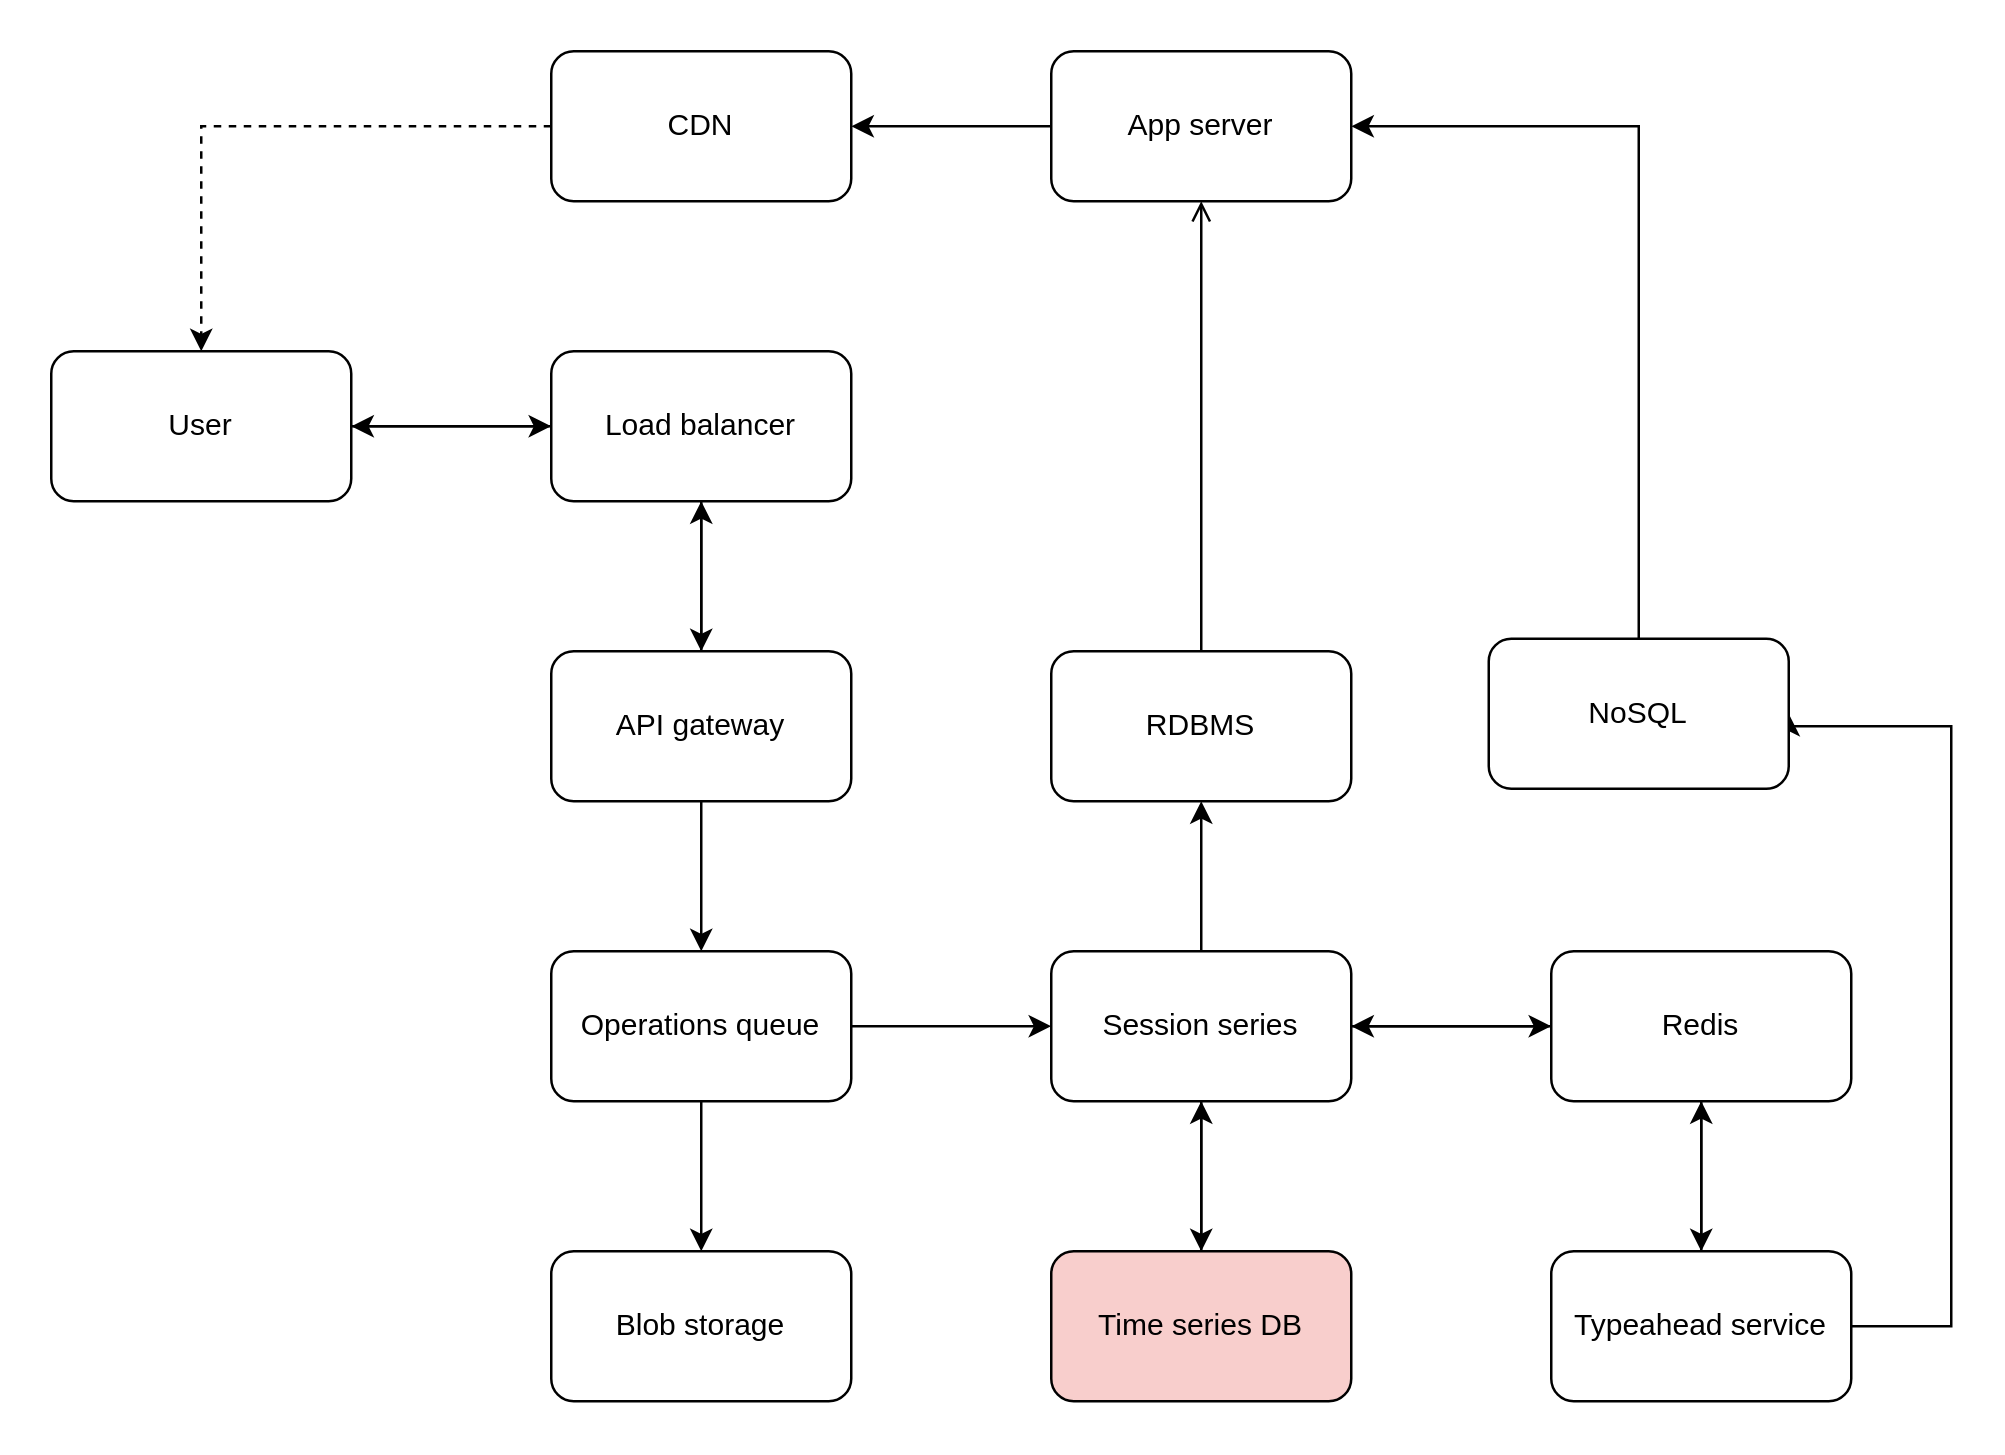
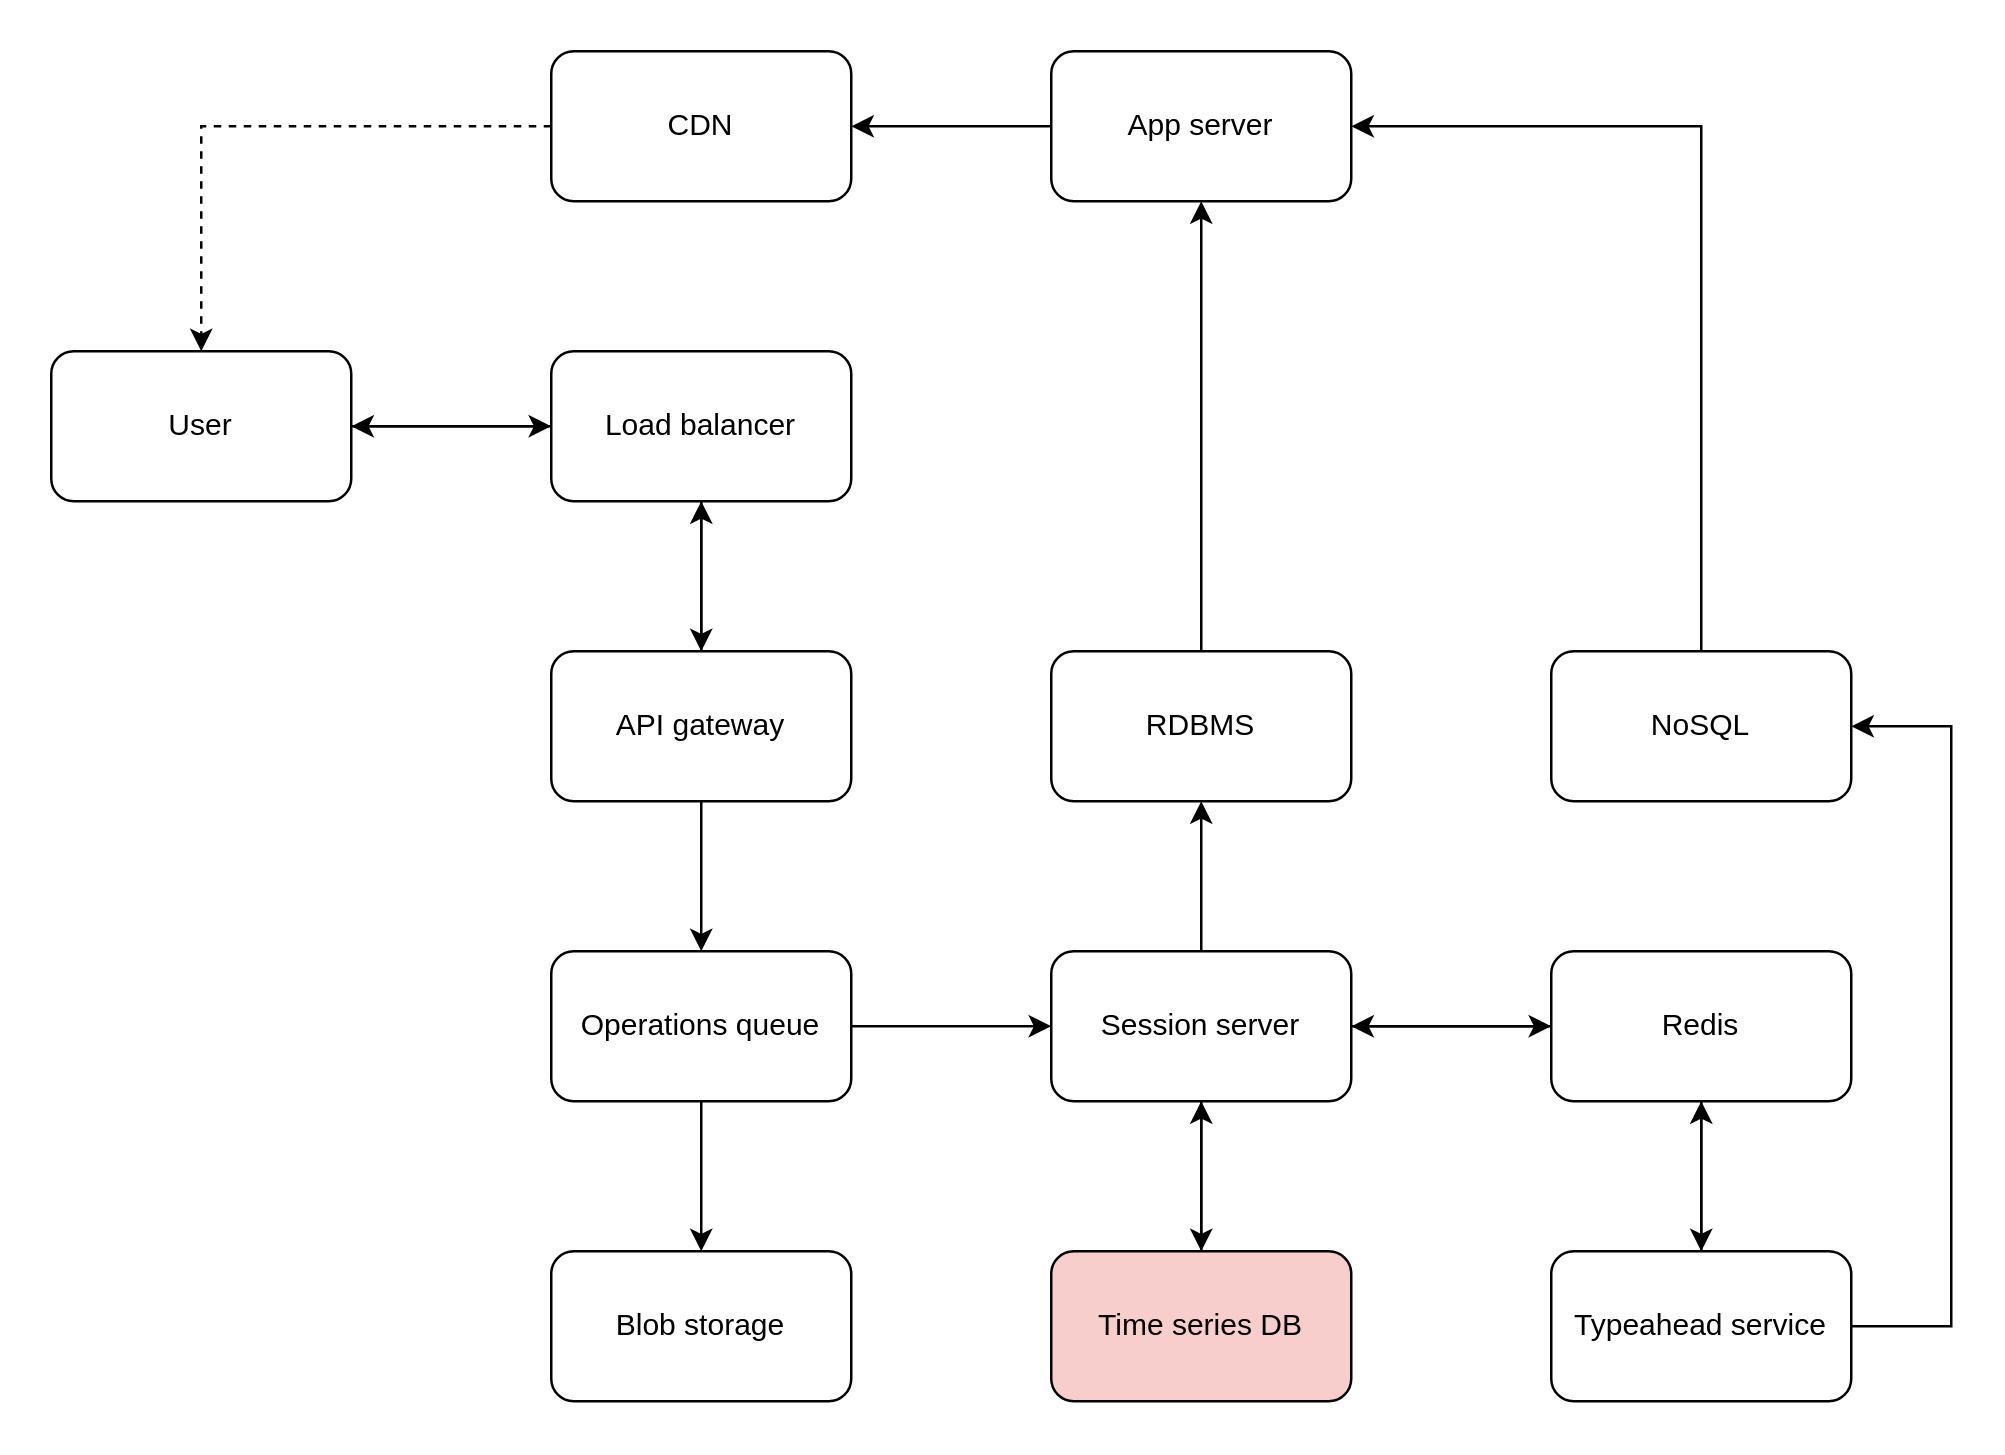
edge "RDBMS" -> "App server": arrowhead open -> classic
node "NoSQL": moved (1639, 714) -> (1701, 726)
node "Session series": label "Session series" -> "Session server"
